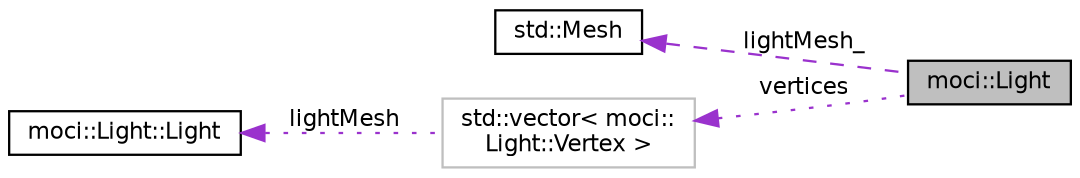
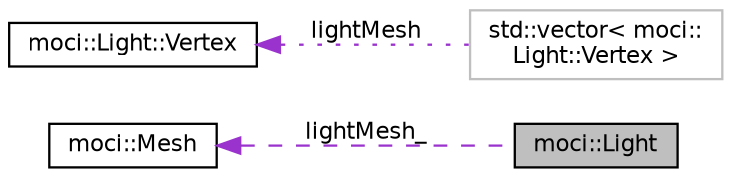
node "std::Mesh": label "std::Mesh" -> "moci::Mesh"
edge "moci::Light" -> "std::vector< moci:: Light::Vertex >": removed, label "vertices"
node "moci::Light::Light": label "moci::Light::Light" -> "moci::Light::Vertex"
